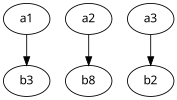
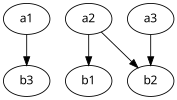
edge "a2" -> "b2": added
node "b8": label "b8" -> "b1"
